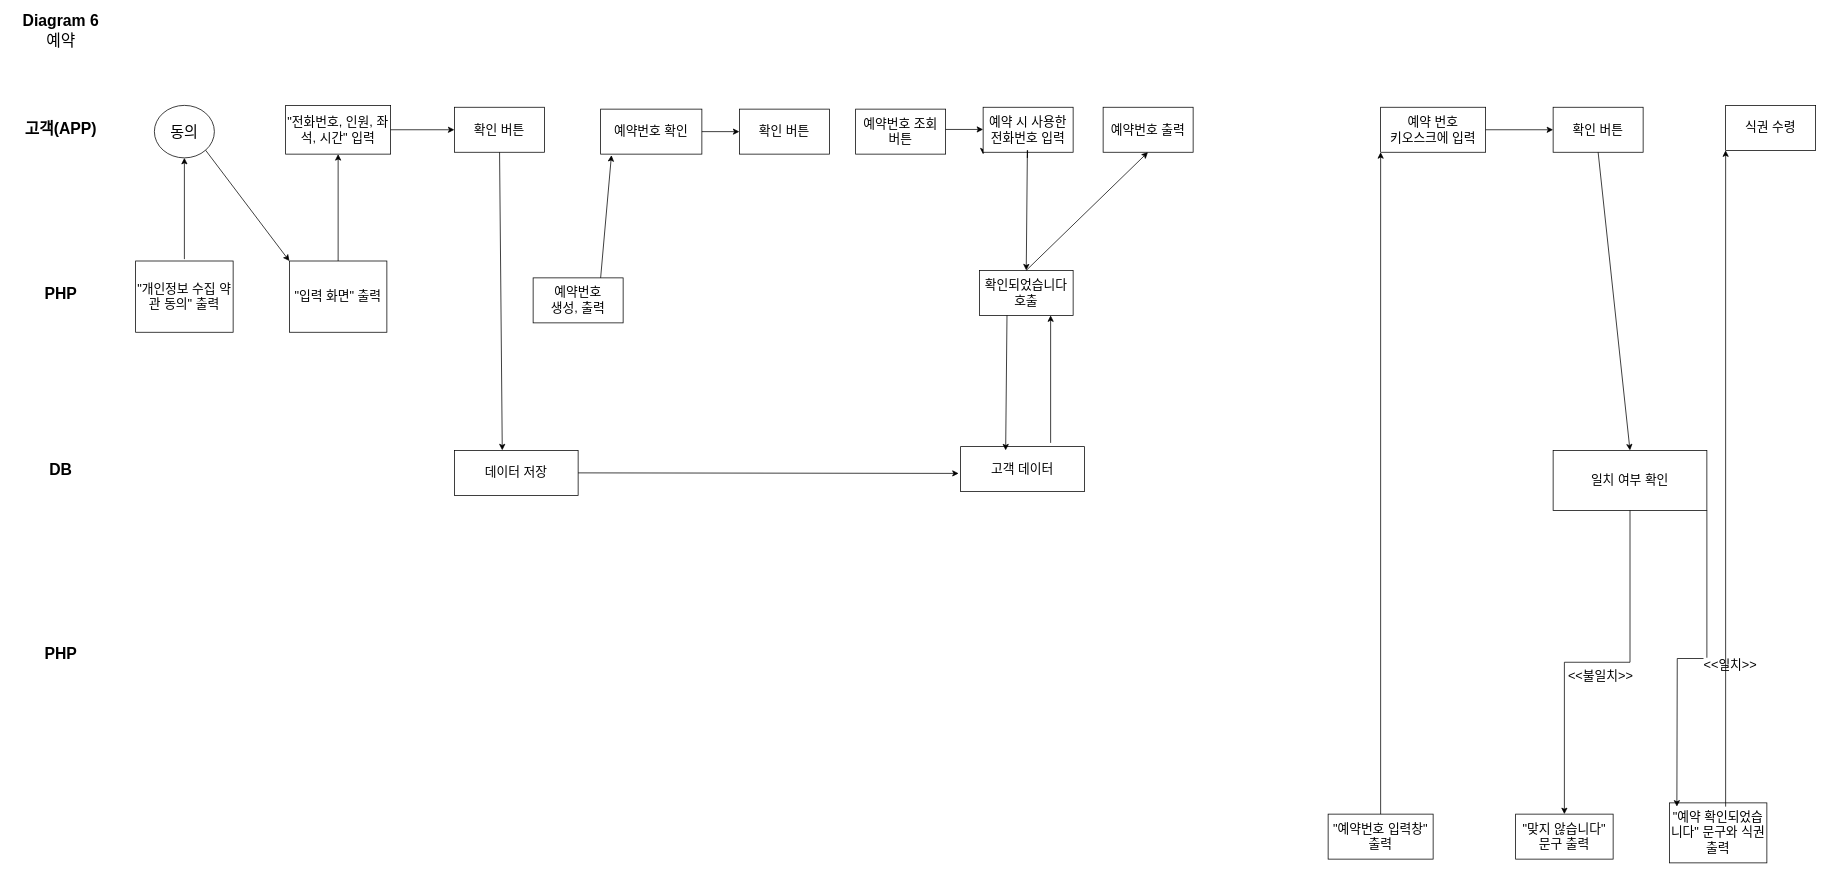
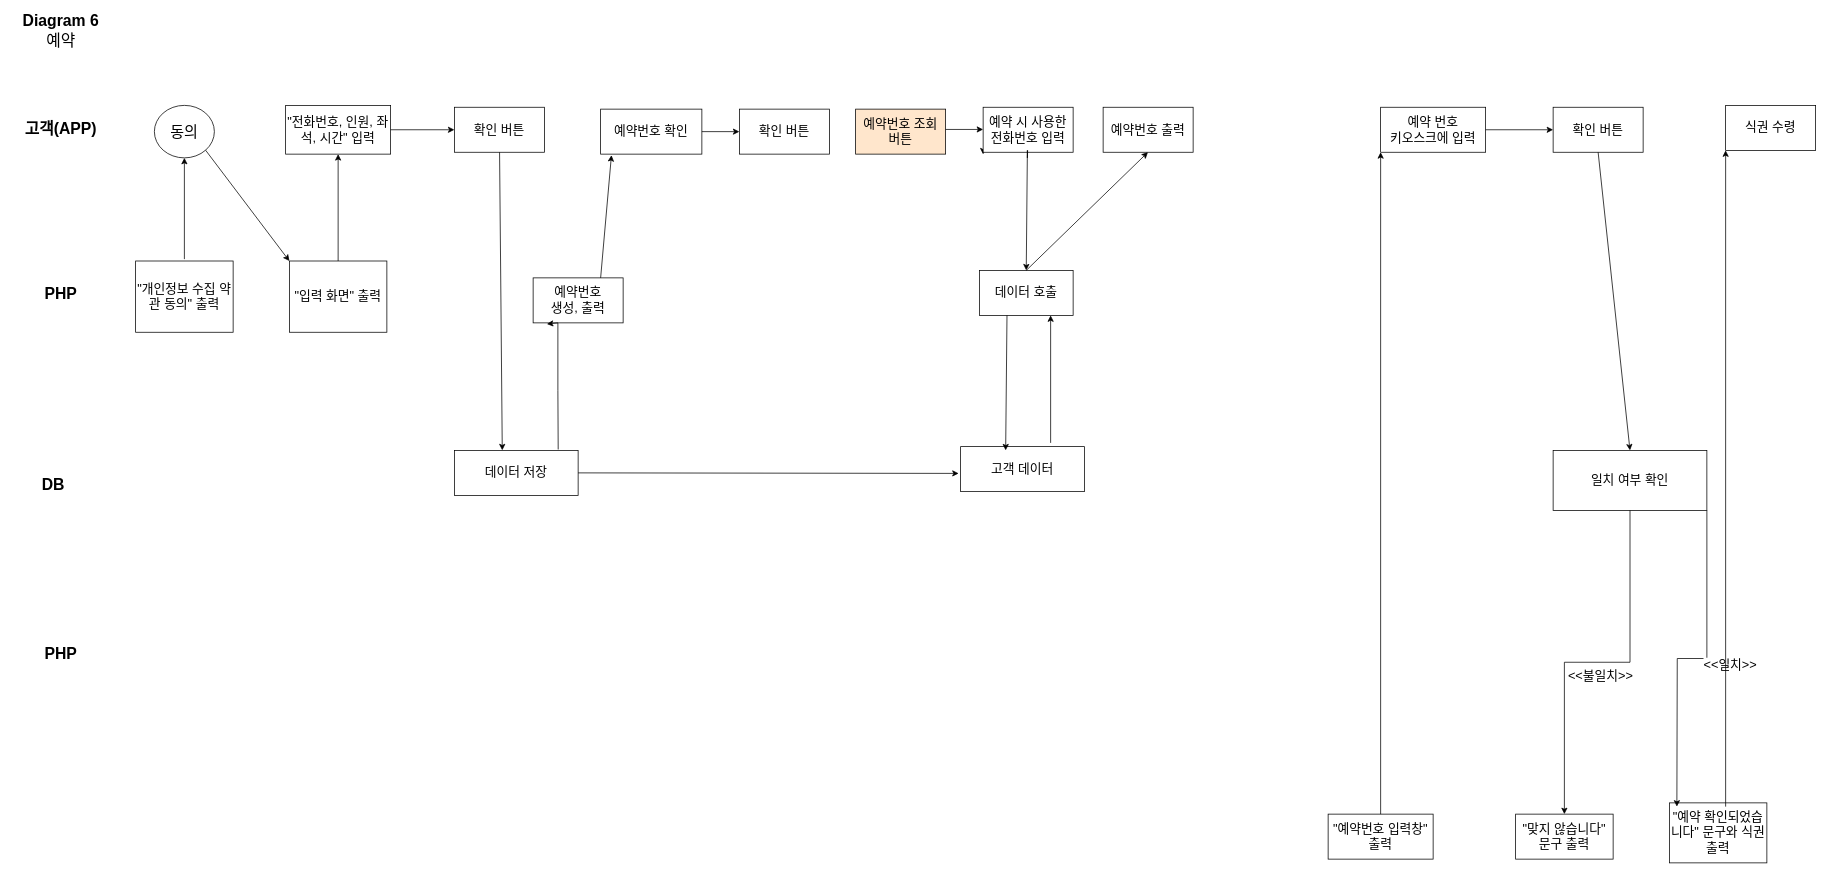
node "예약번호 조회 버튼": fillcolor #ffffff -> #ffe6cc
node "확인되었습니다 호출": label "확인되었습니다 호출" -> "데이터 호출"
edge "데이터 저장" -> "예약번호 생성, 출력": added
node "DB": moved (60, 469) -> (53, 484)
